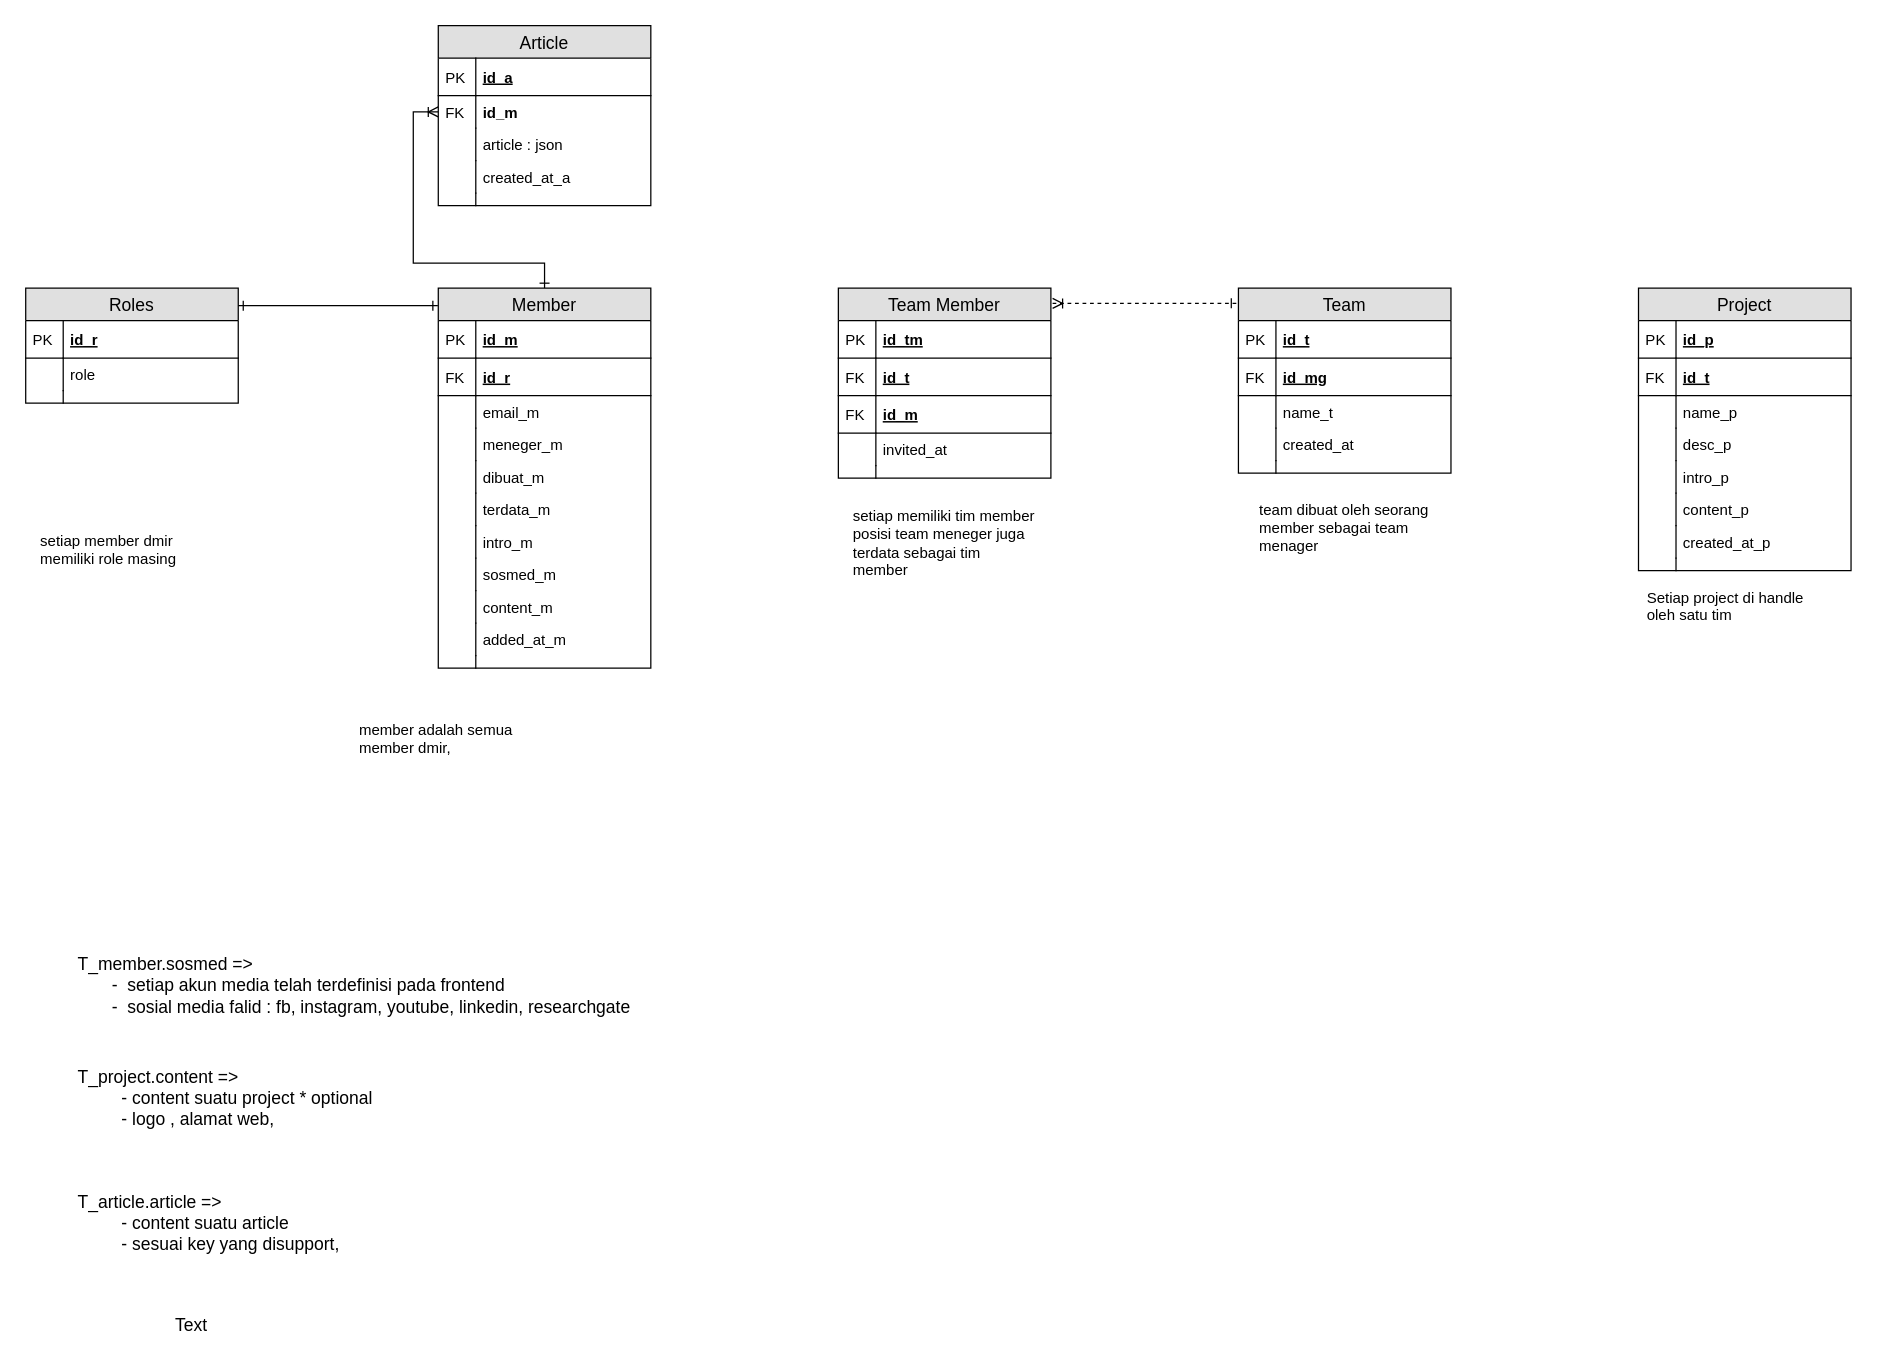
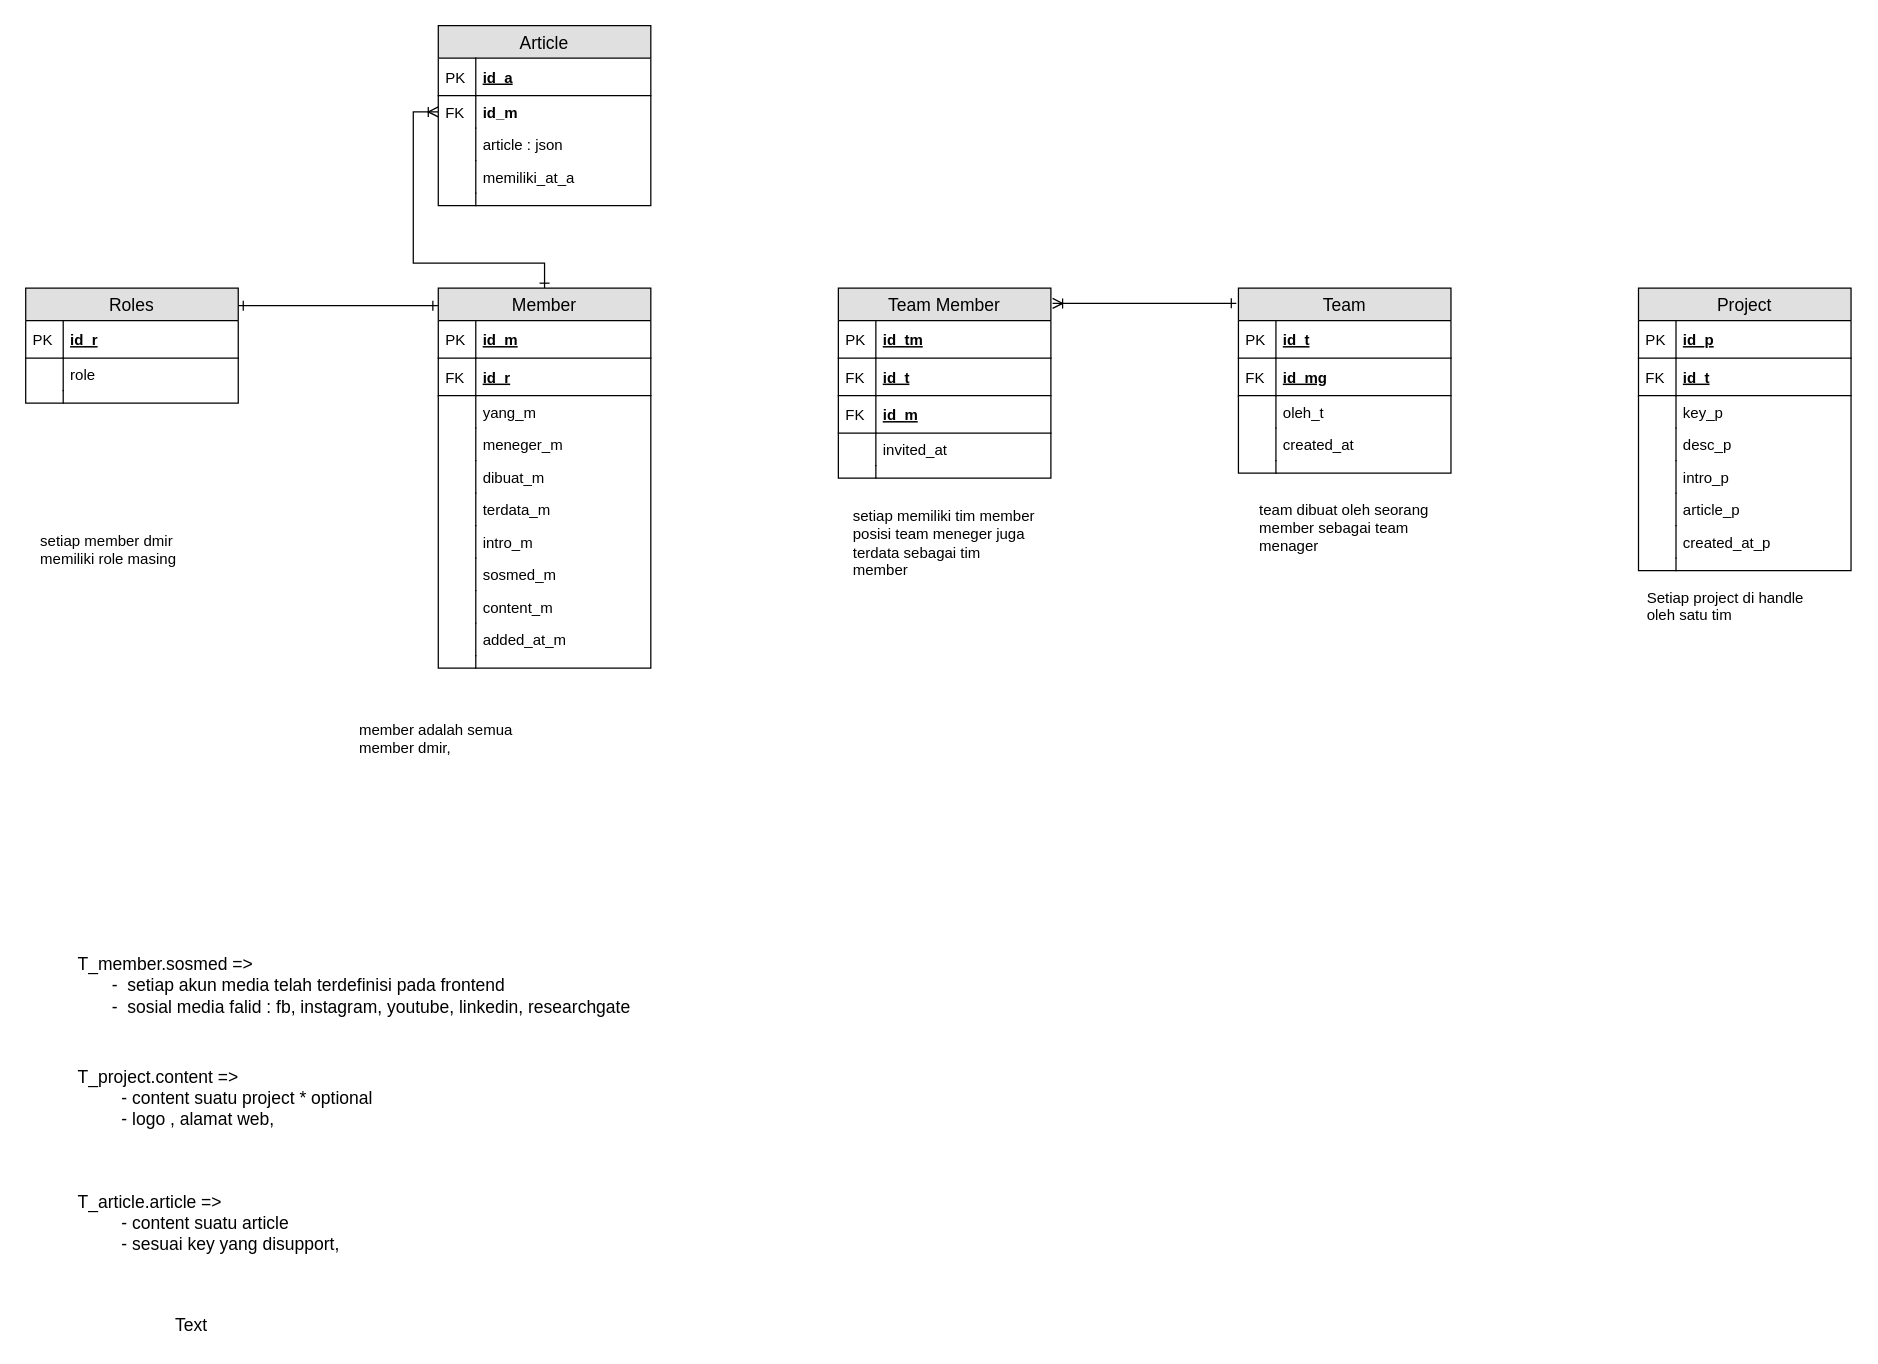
node "created_at_a": label "created_at_a" -> "memiliki_at_a"
edge "Team" -- "Team Member": style dashed -> solid
node "email_m": label "email_m" -> "yang_m"
node "name_t": label "name_t" -> "oleh_t"
node "name_p": label "name_p" -> "key_p"
node "content_p": label "content_p" -> "article_p"
